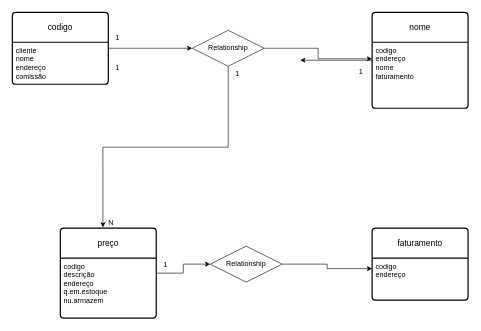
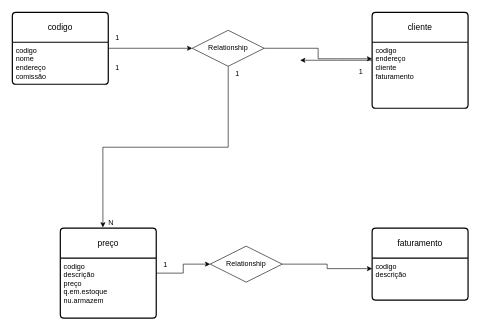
node "nome": label "nome" -> "cliente"
node "cliente nome endereço comissão": label "cliente nome endereço comissão" -> "codigo nome endereço comissão"
node "codigo endereço nome faturamento": label "codigo endereço nome faturamento" -> "codigo endereço cliente faturamento"
node "codigo endereço": label "codigo endereço" -> "codigo descrição"
node "codigo descrição endereço q.em.estoque nu.armazem": label "codigo descrição endereço q.em.estoque nu.armazem" -> "codigo descrição preço q.em.estoque nu.armazem"
